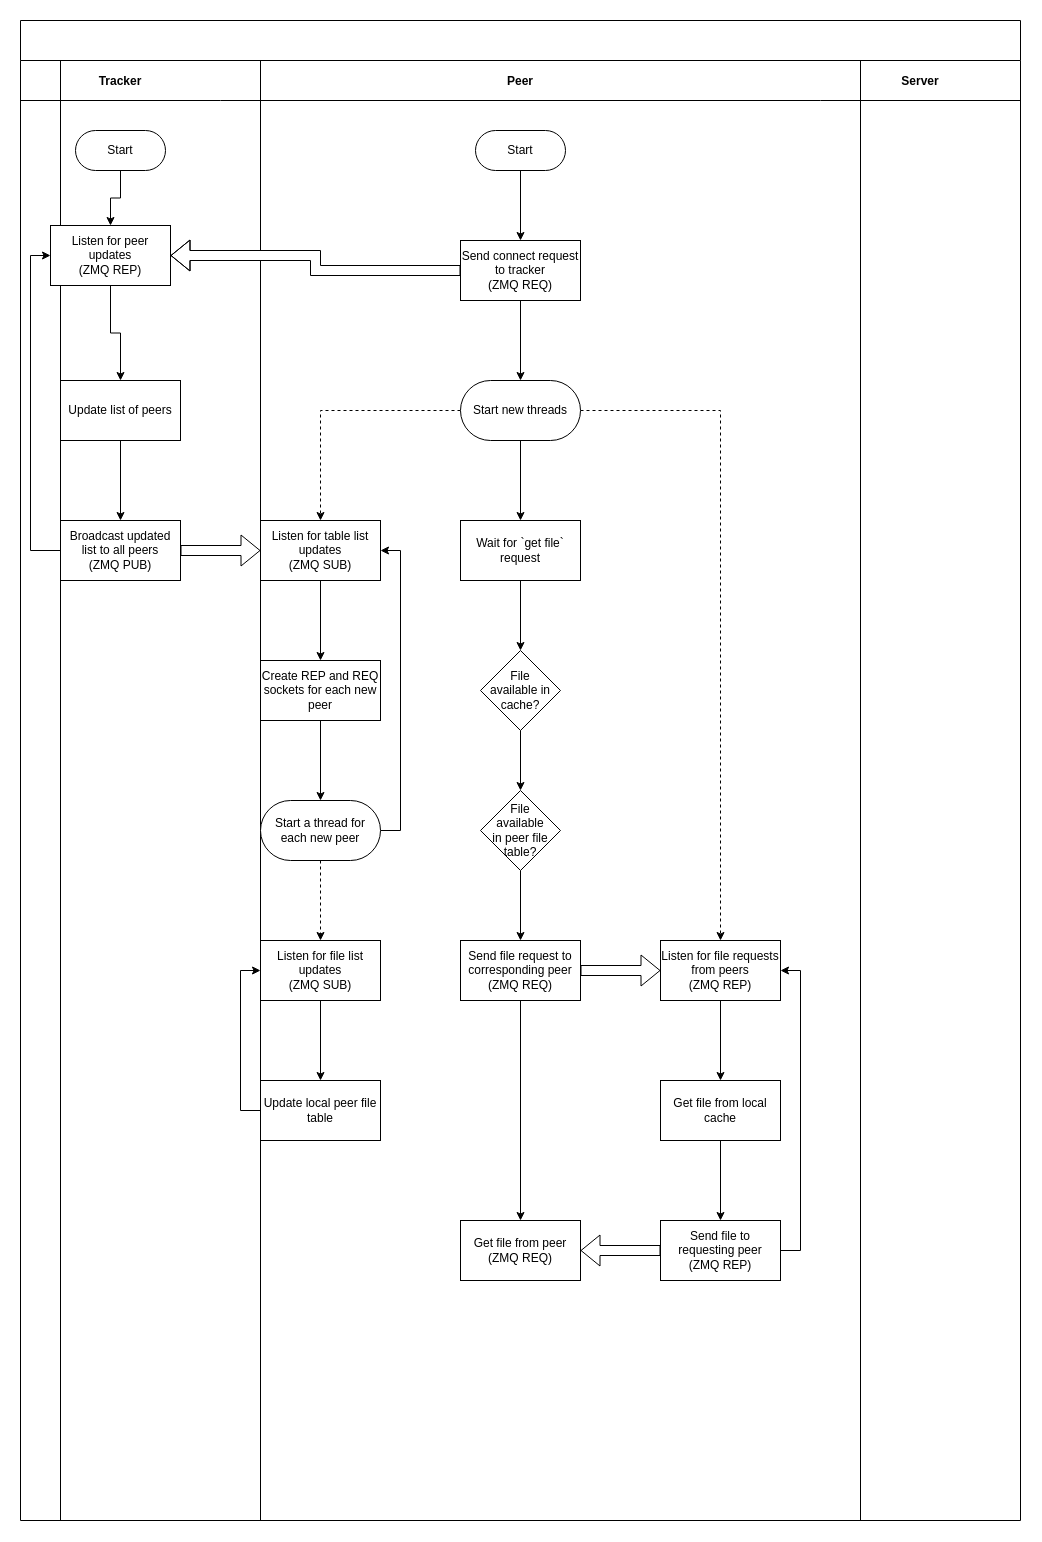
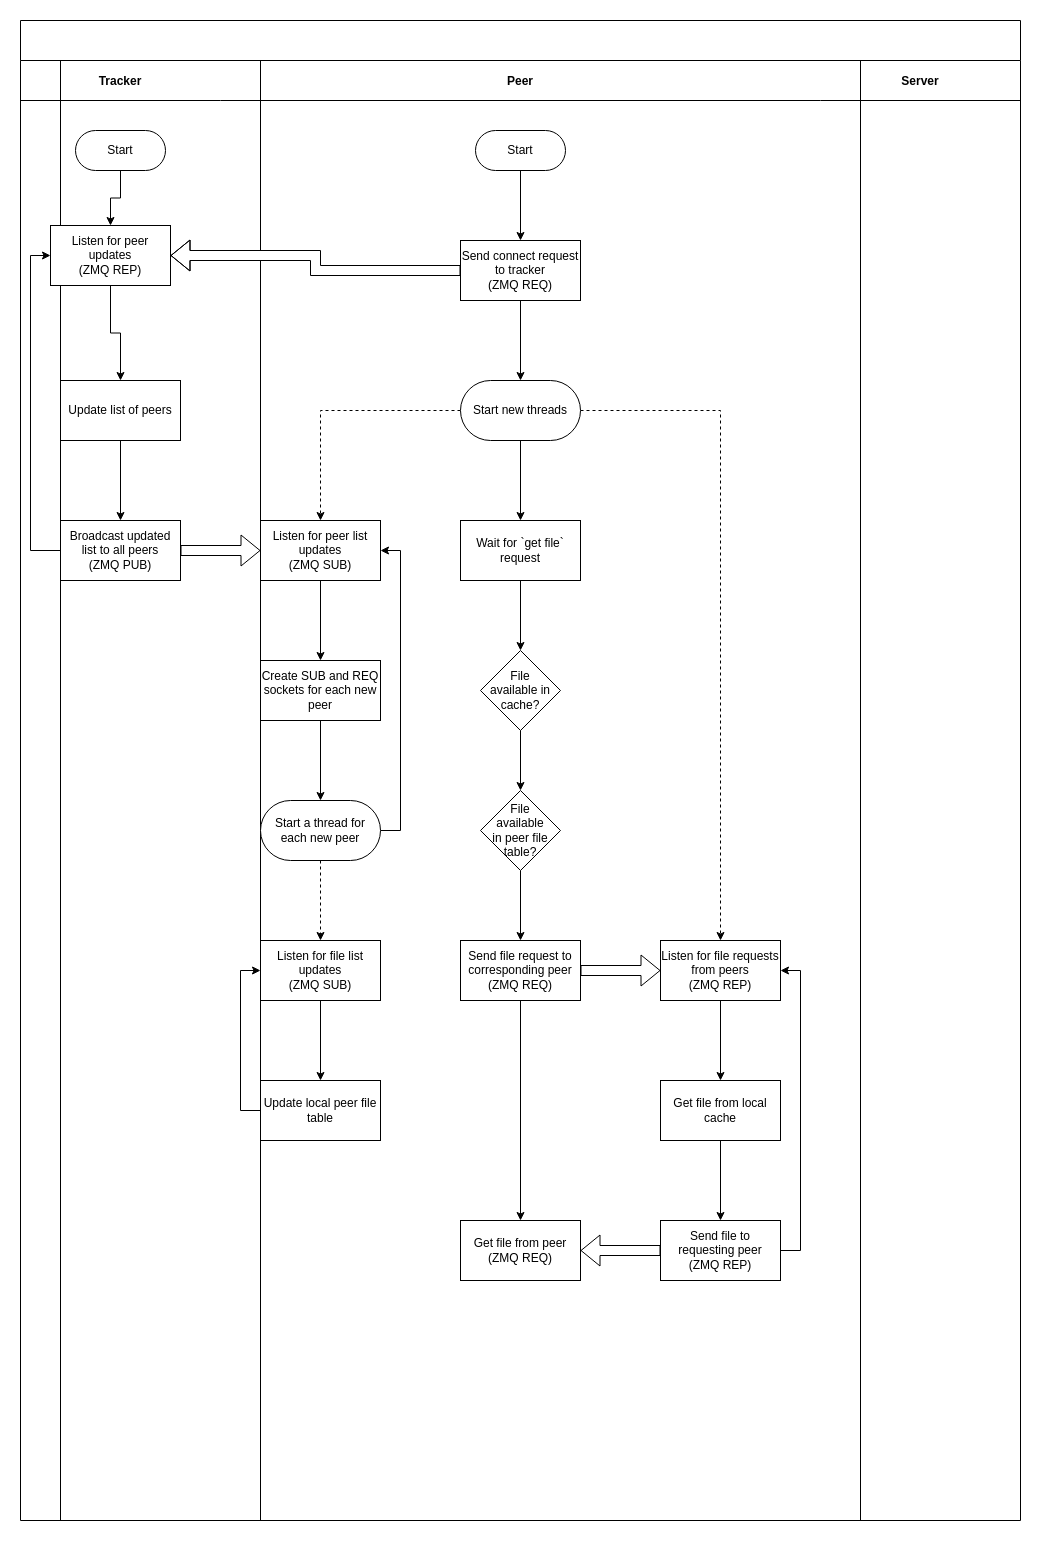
node "Listen for table list updates (ZMQ SUB)": label "Listen for table list updates (ZMQ SUB)" -> "Listen for peer list updates (ZMQ SUB)"
node "Create REP and REQ sockets for each new peer": label "Create REP and REQ sockets for each new peer" -> "Create SUB and REQ sockets for each new peer"
